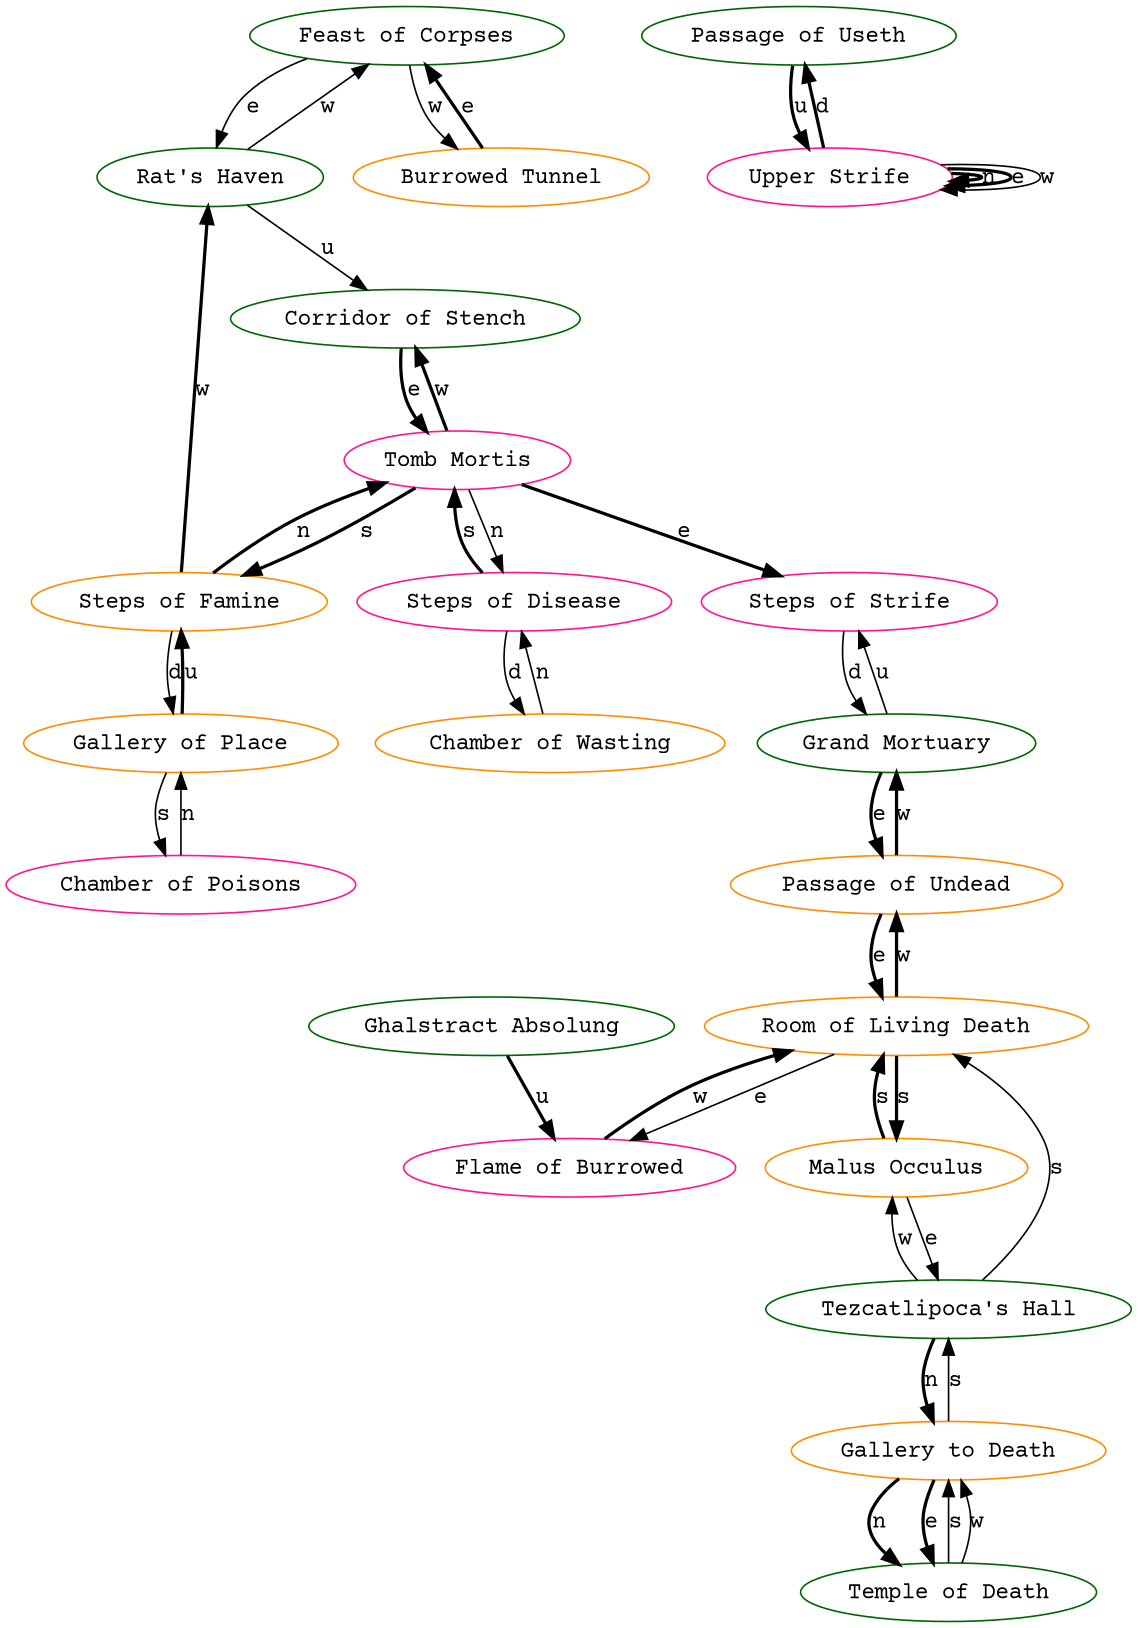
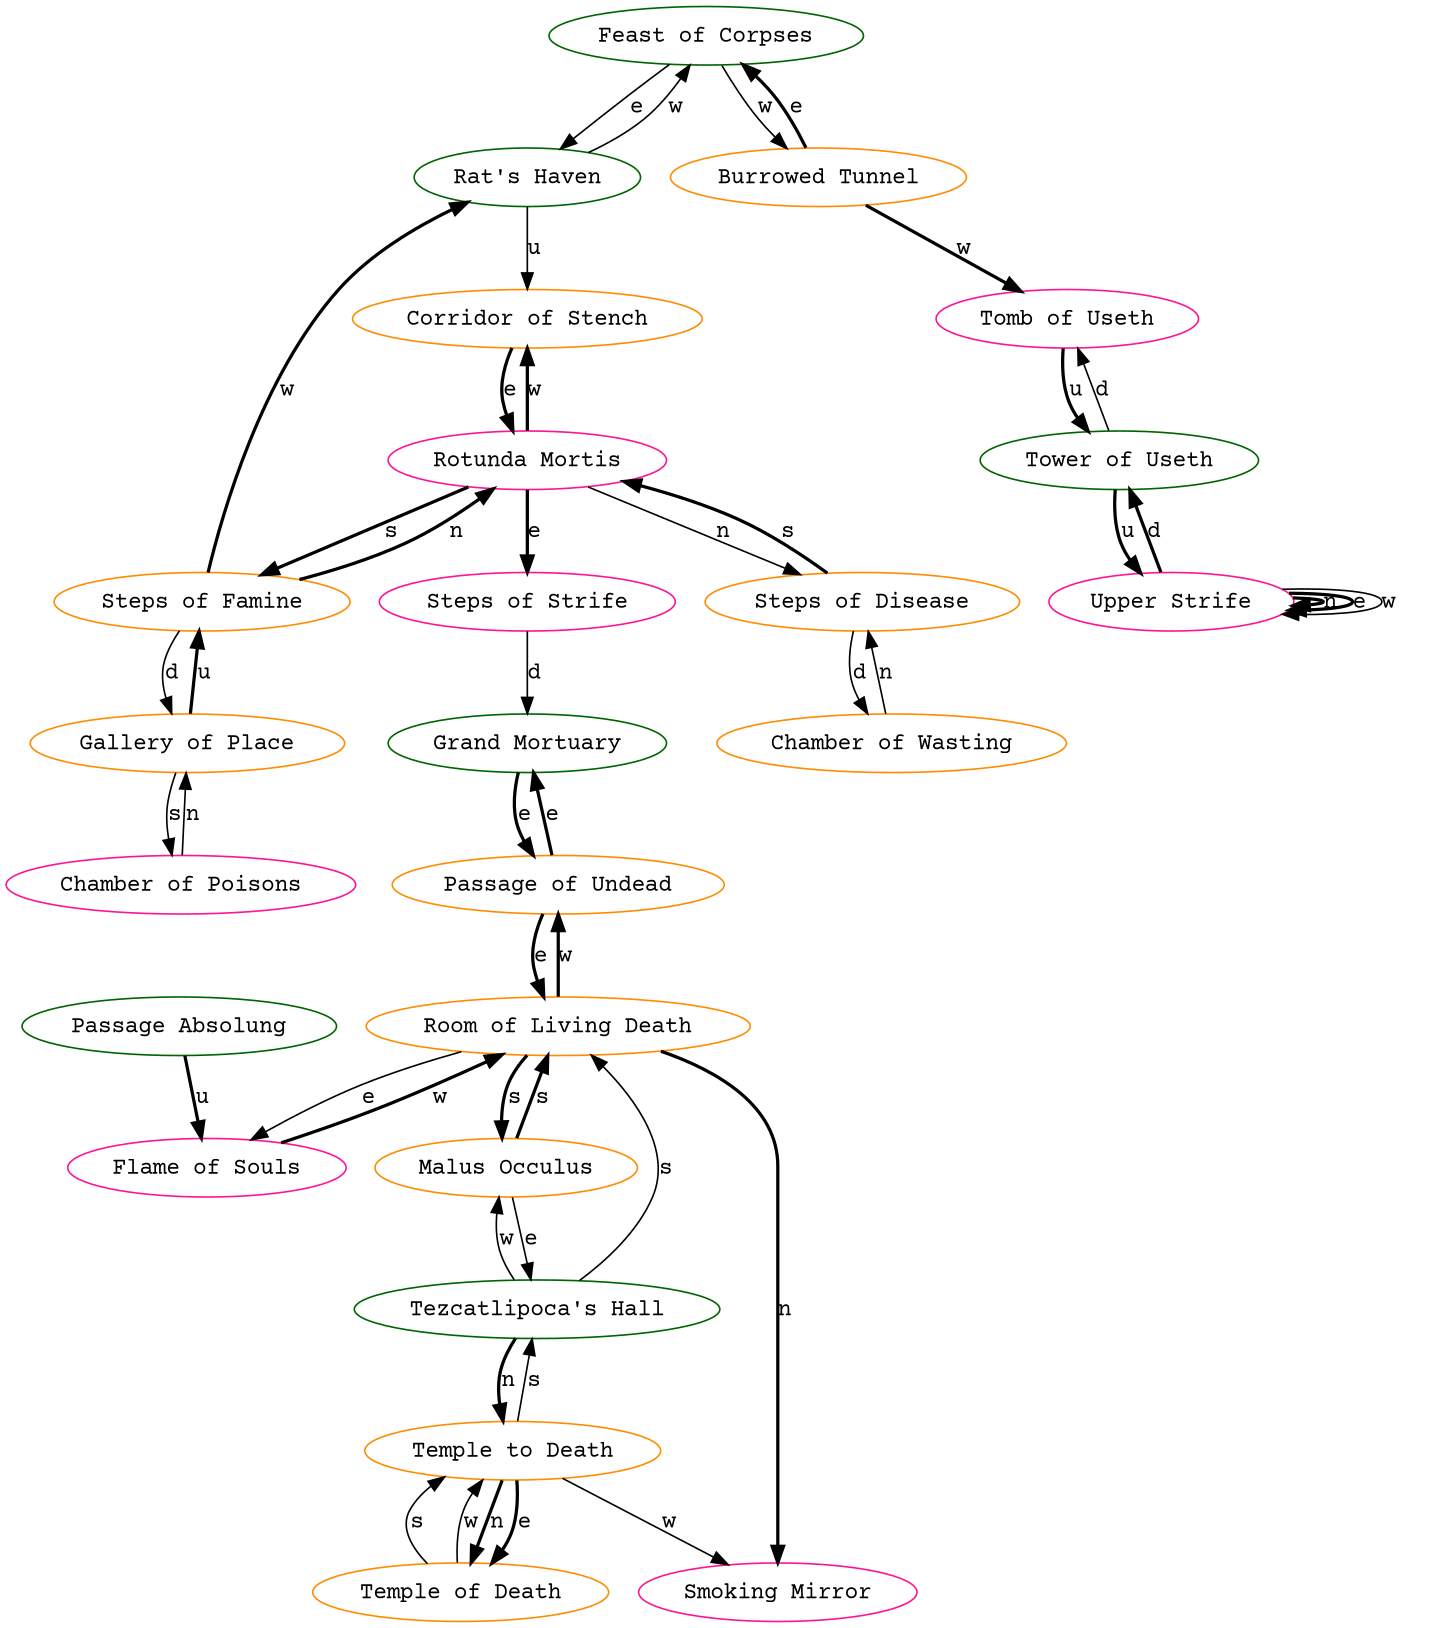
node "Passage of Useth": label "Passage of Useth" -> "Tower of Useth"
node "Corridor of Stench": color darkgreen -> darkorange
node "Tomb of Useth": added
node "Tomb Mortis": label "Tomb Mortis" -> "Rotunda Mortis"
node "Steps of Disease": color deeppink -> darkorange
edge "Grand Mortuary" -> "Steps of Strife": removed, label "u"
edge "Passage of Undead" -> "Grand Mortuary": label "w" -> "e"
node "Ghalstract Absolung": label "Ghalstract Absolung" -> "Passage Absolung"
node "Flame of Burrowed": label "Flame of Burrowed" -> "Flame of Souls"
node "Gallery to Death": label "Gallery to Death" -> "Temple to Death"
node "Smoking Mirror": added
node "Temple of Death": color darkgreen -> darkorange
